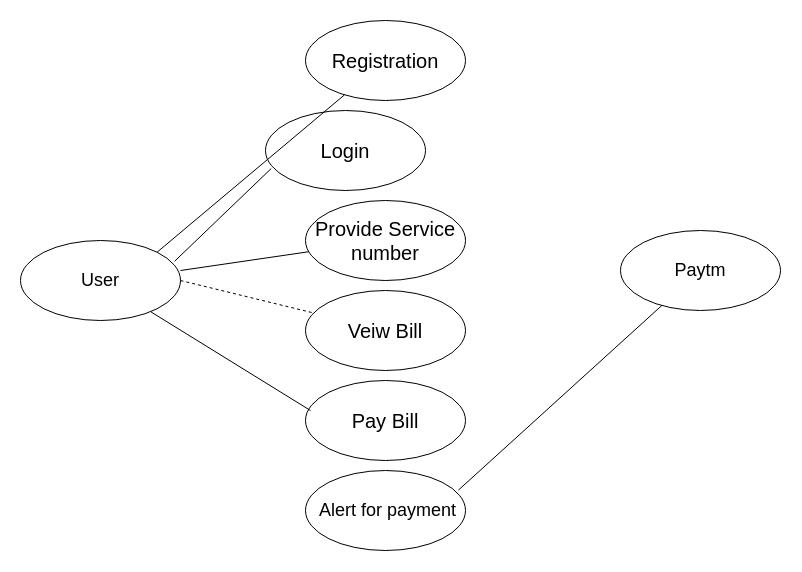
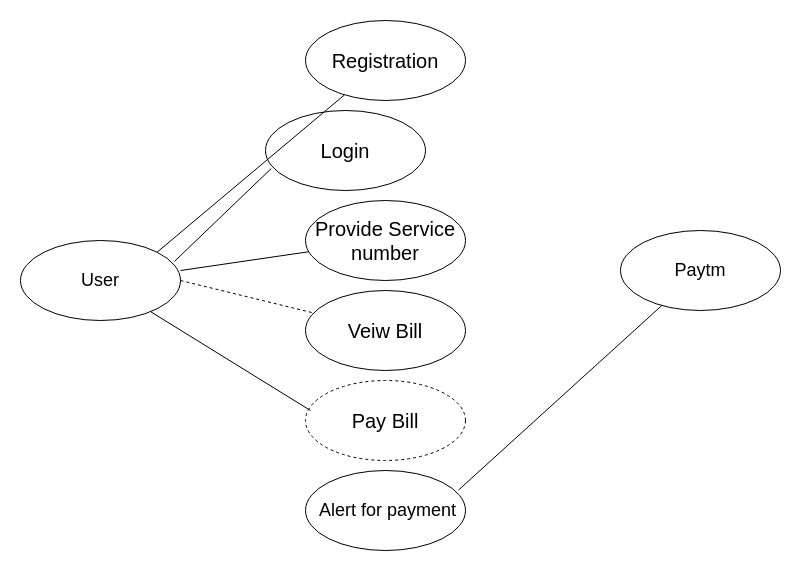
node "Pay Bill": style solid -> dashed
